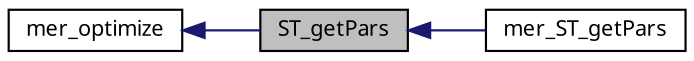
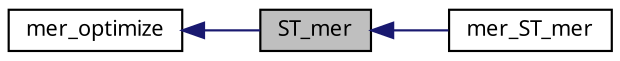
node "ST_getPars": label "ST_getPars" -> "ST_mer"
node "mer_ST_getPars": label "mer_ST_getPars" -> "mer_ST_mer"
